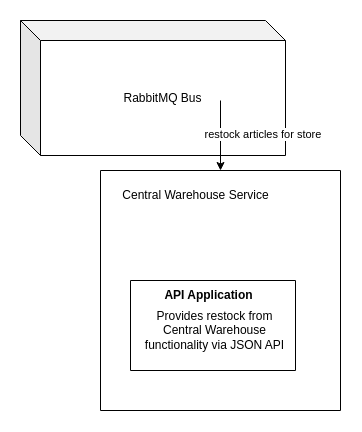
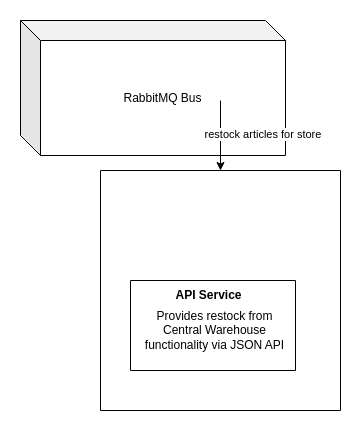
node "Central Warehouse Service": removed
node "API Application": label "API Application" -> "API Service"
